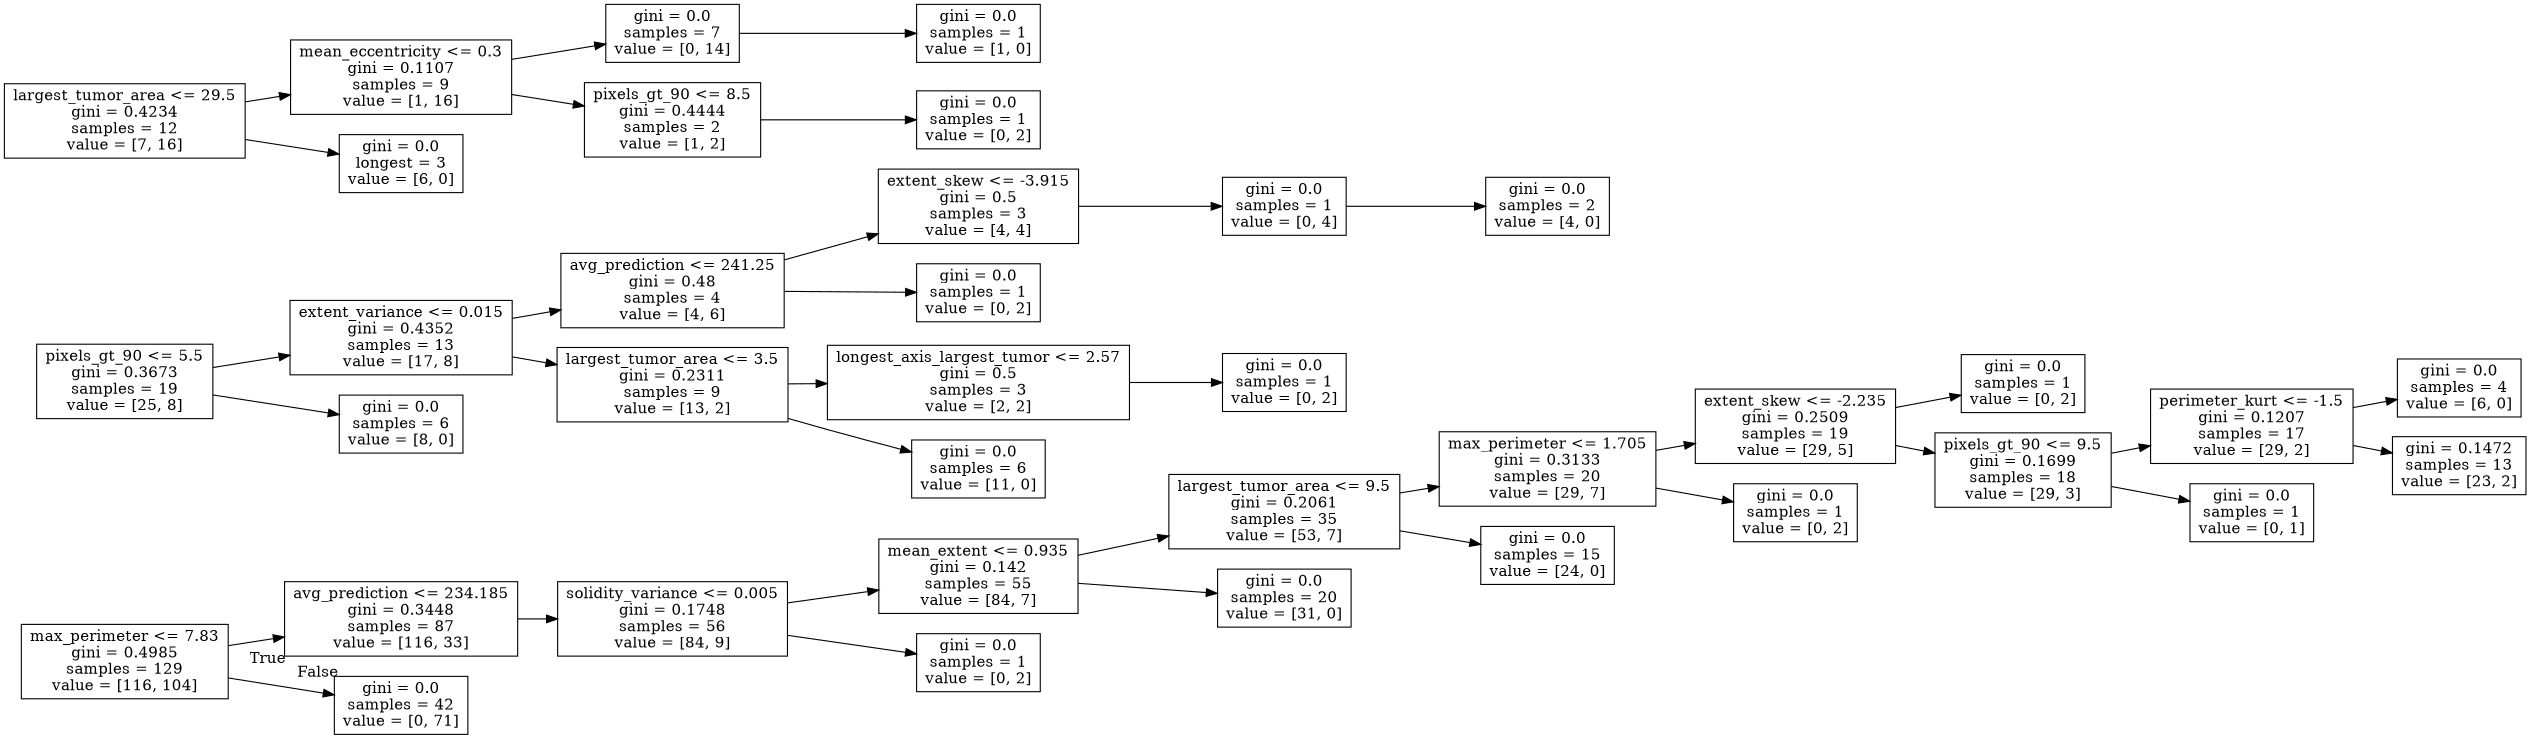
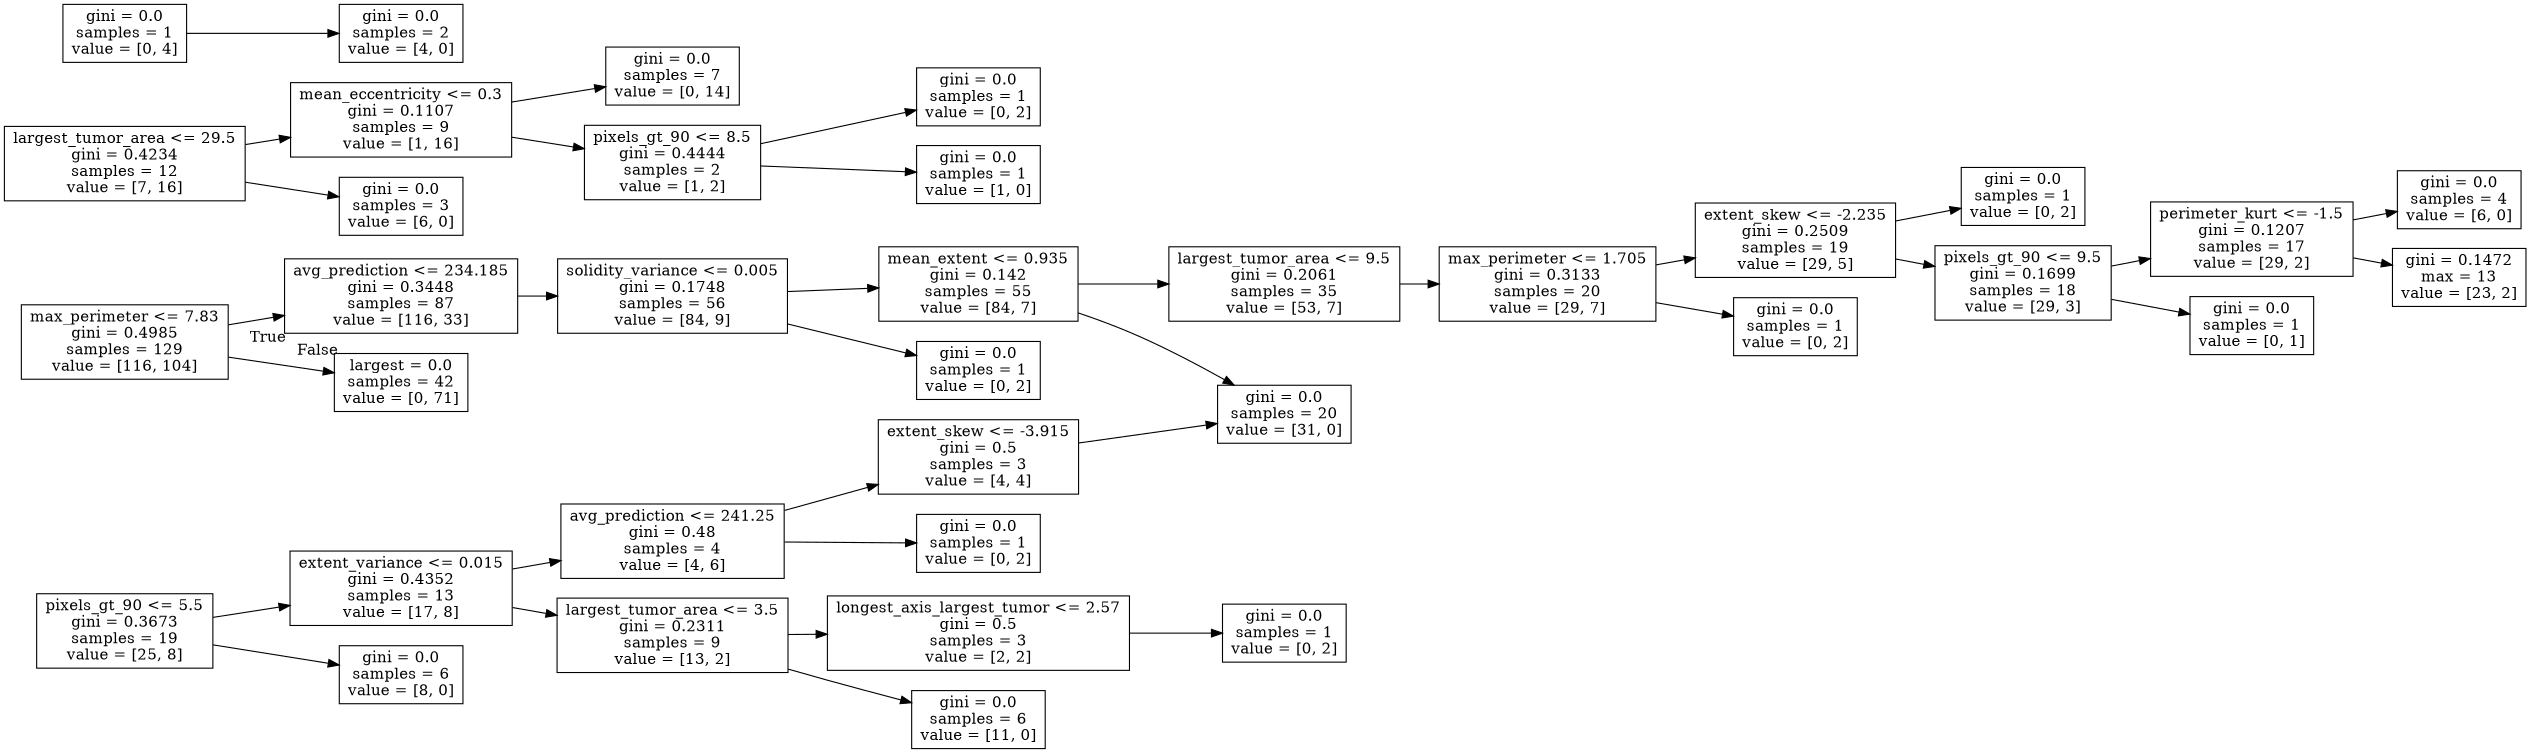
edge "gini = 0.0 samples = 7 value = [0, 14]" -> "gini = 0.0 samples = 1 value = [1, 0]": now "pixels_gt_90 <= 8.5 gini = 0.4444 samples = 2 value = [1, 2]" -> "gini = 0.0 samples = 1 value = [1, 0]"
node "gini = 0.0 longest = 3 value = [6, 0]": label "gini = 0.0 longest = 3 value = [6, 0]" -> "gini = 0.0 samples = 3 value = [6, 0]"
edge "extent_skew <= -3.915 gini = 0.5 samples = 3 value = [4, 4]" -> "gini = 0.0 samples = 1 value = [0, 4]": now "extent_skew <= -3.915 gini = 0.5 samples = 3 value = [4, 4]" -> "gini = 0.0 samples = 20 value = [31, 0]"
node "gini = 0.1472 samples = 13 value = [23, 2]": label "gini = 0.1472 samples = 13 value = [23, 2]" -> "gini = 0.1472 max = 13 value = [23, 2]"
node "gini = 0.0 samples = 15 value = [24, 0]": removed
node "gini = 0.0 samples = 42 value = [0, 71]": label "gini = 0.0 samples = 42 value = [0, 71]" -> "largest = 0.0 samples = 42 value = [0, 71]"
